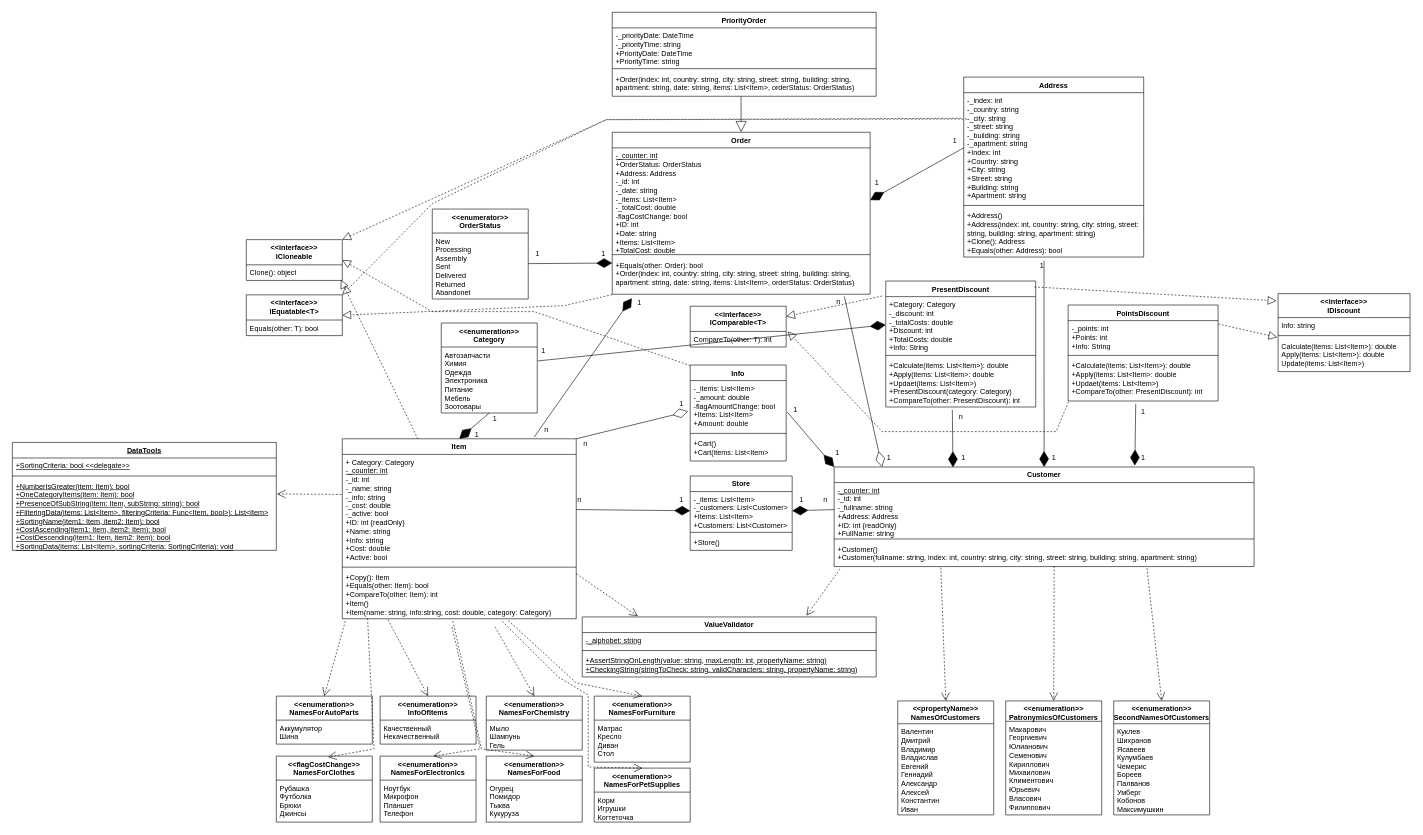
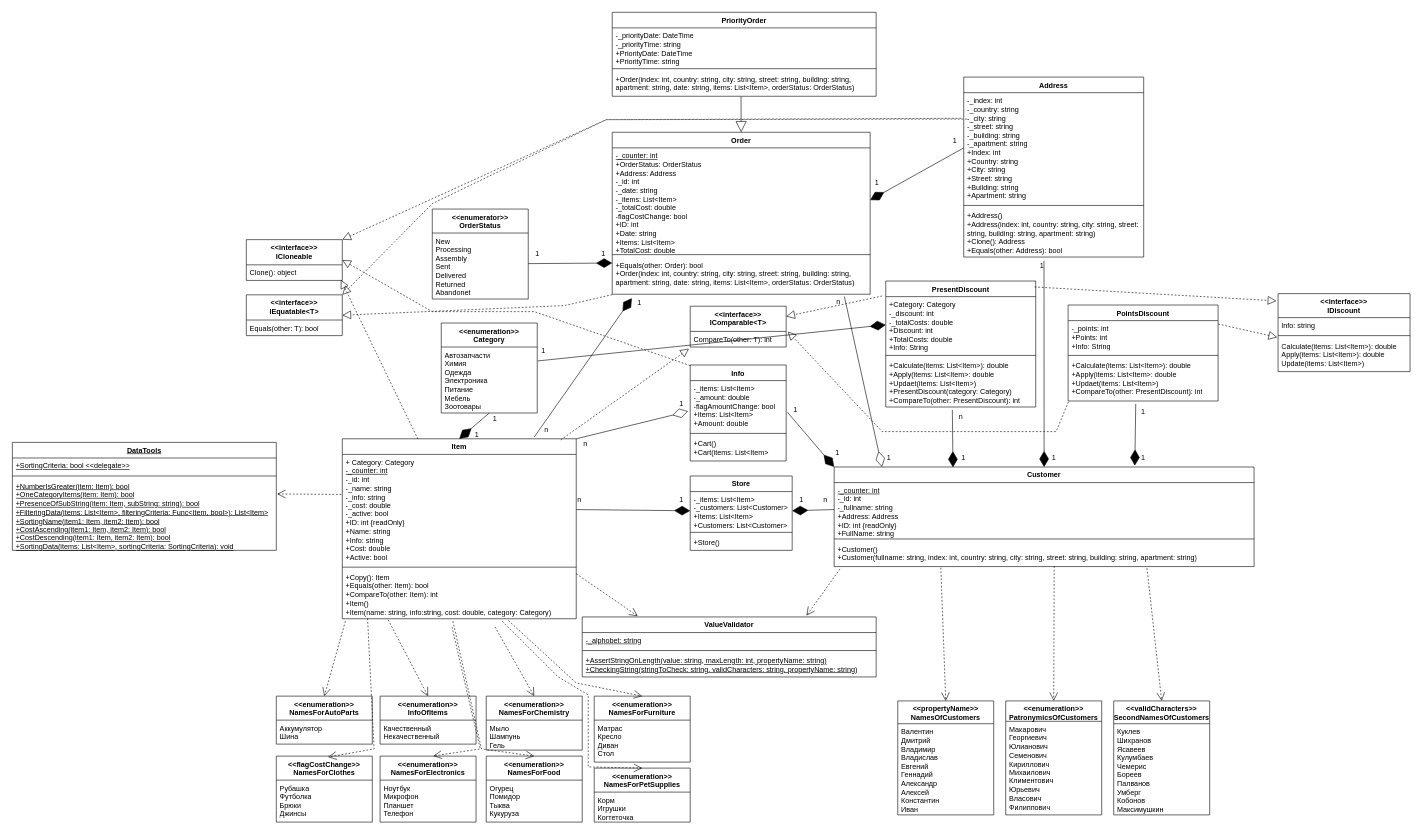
edge "Item" -> "CompareTo(other: T): int": added
node "<<enumeration>> SecondNamesOfCustomers": label "<<enumeration>> SecondNamesOfCustomers" -> "<<validCharacters>> SecondNamesOfCustomers"
